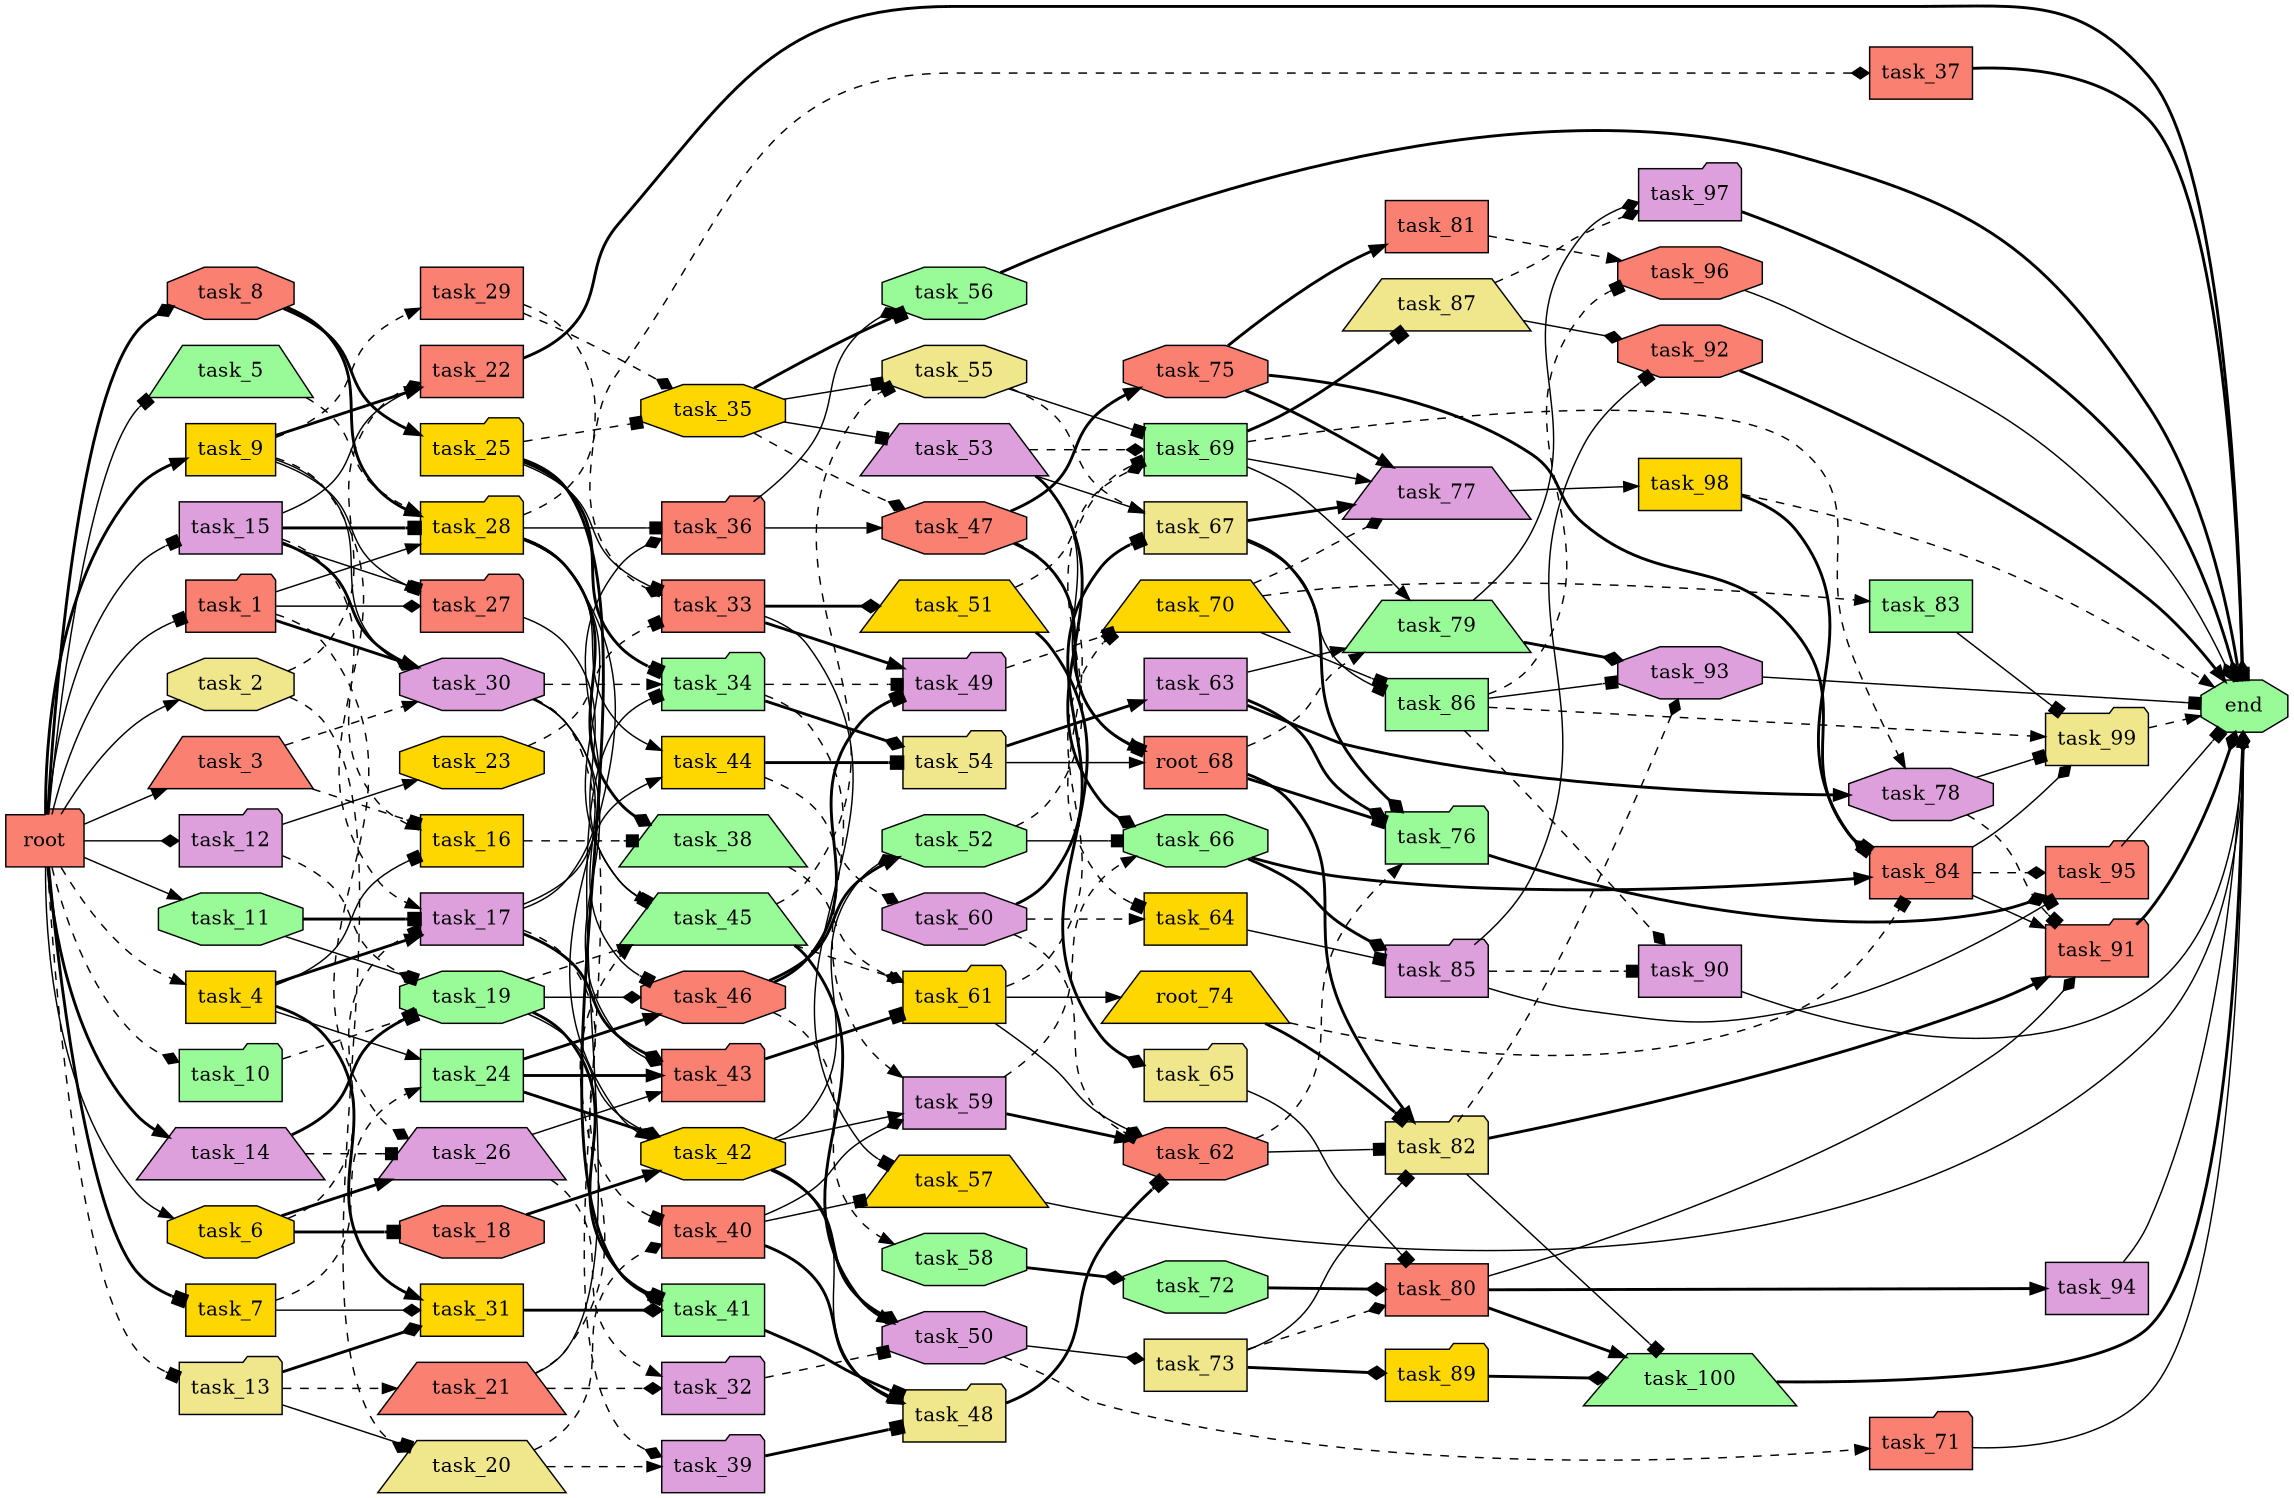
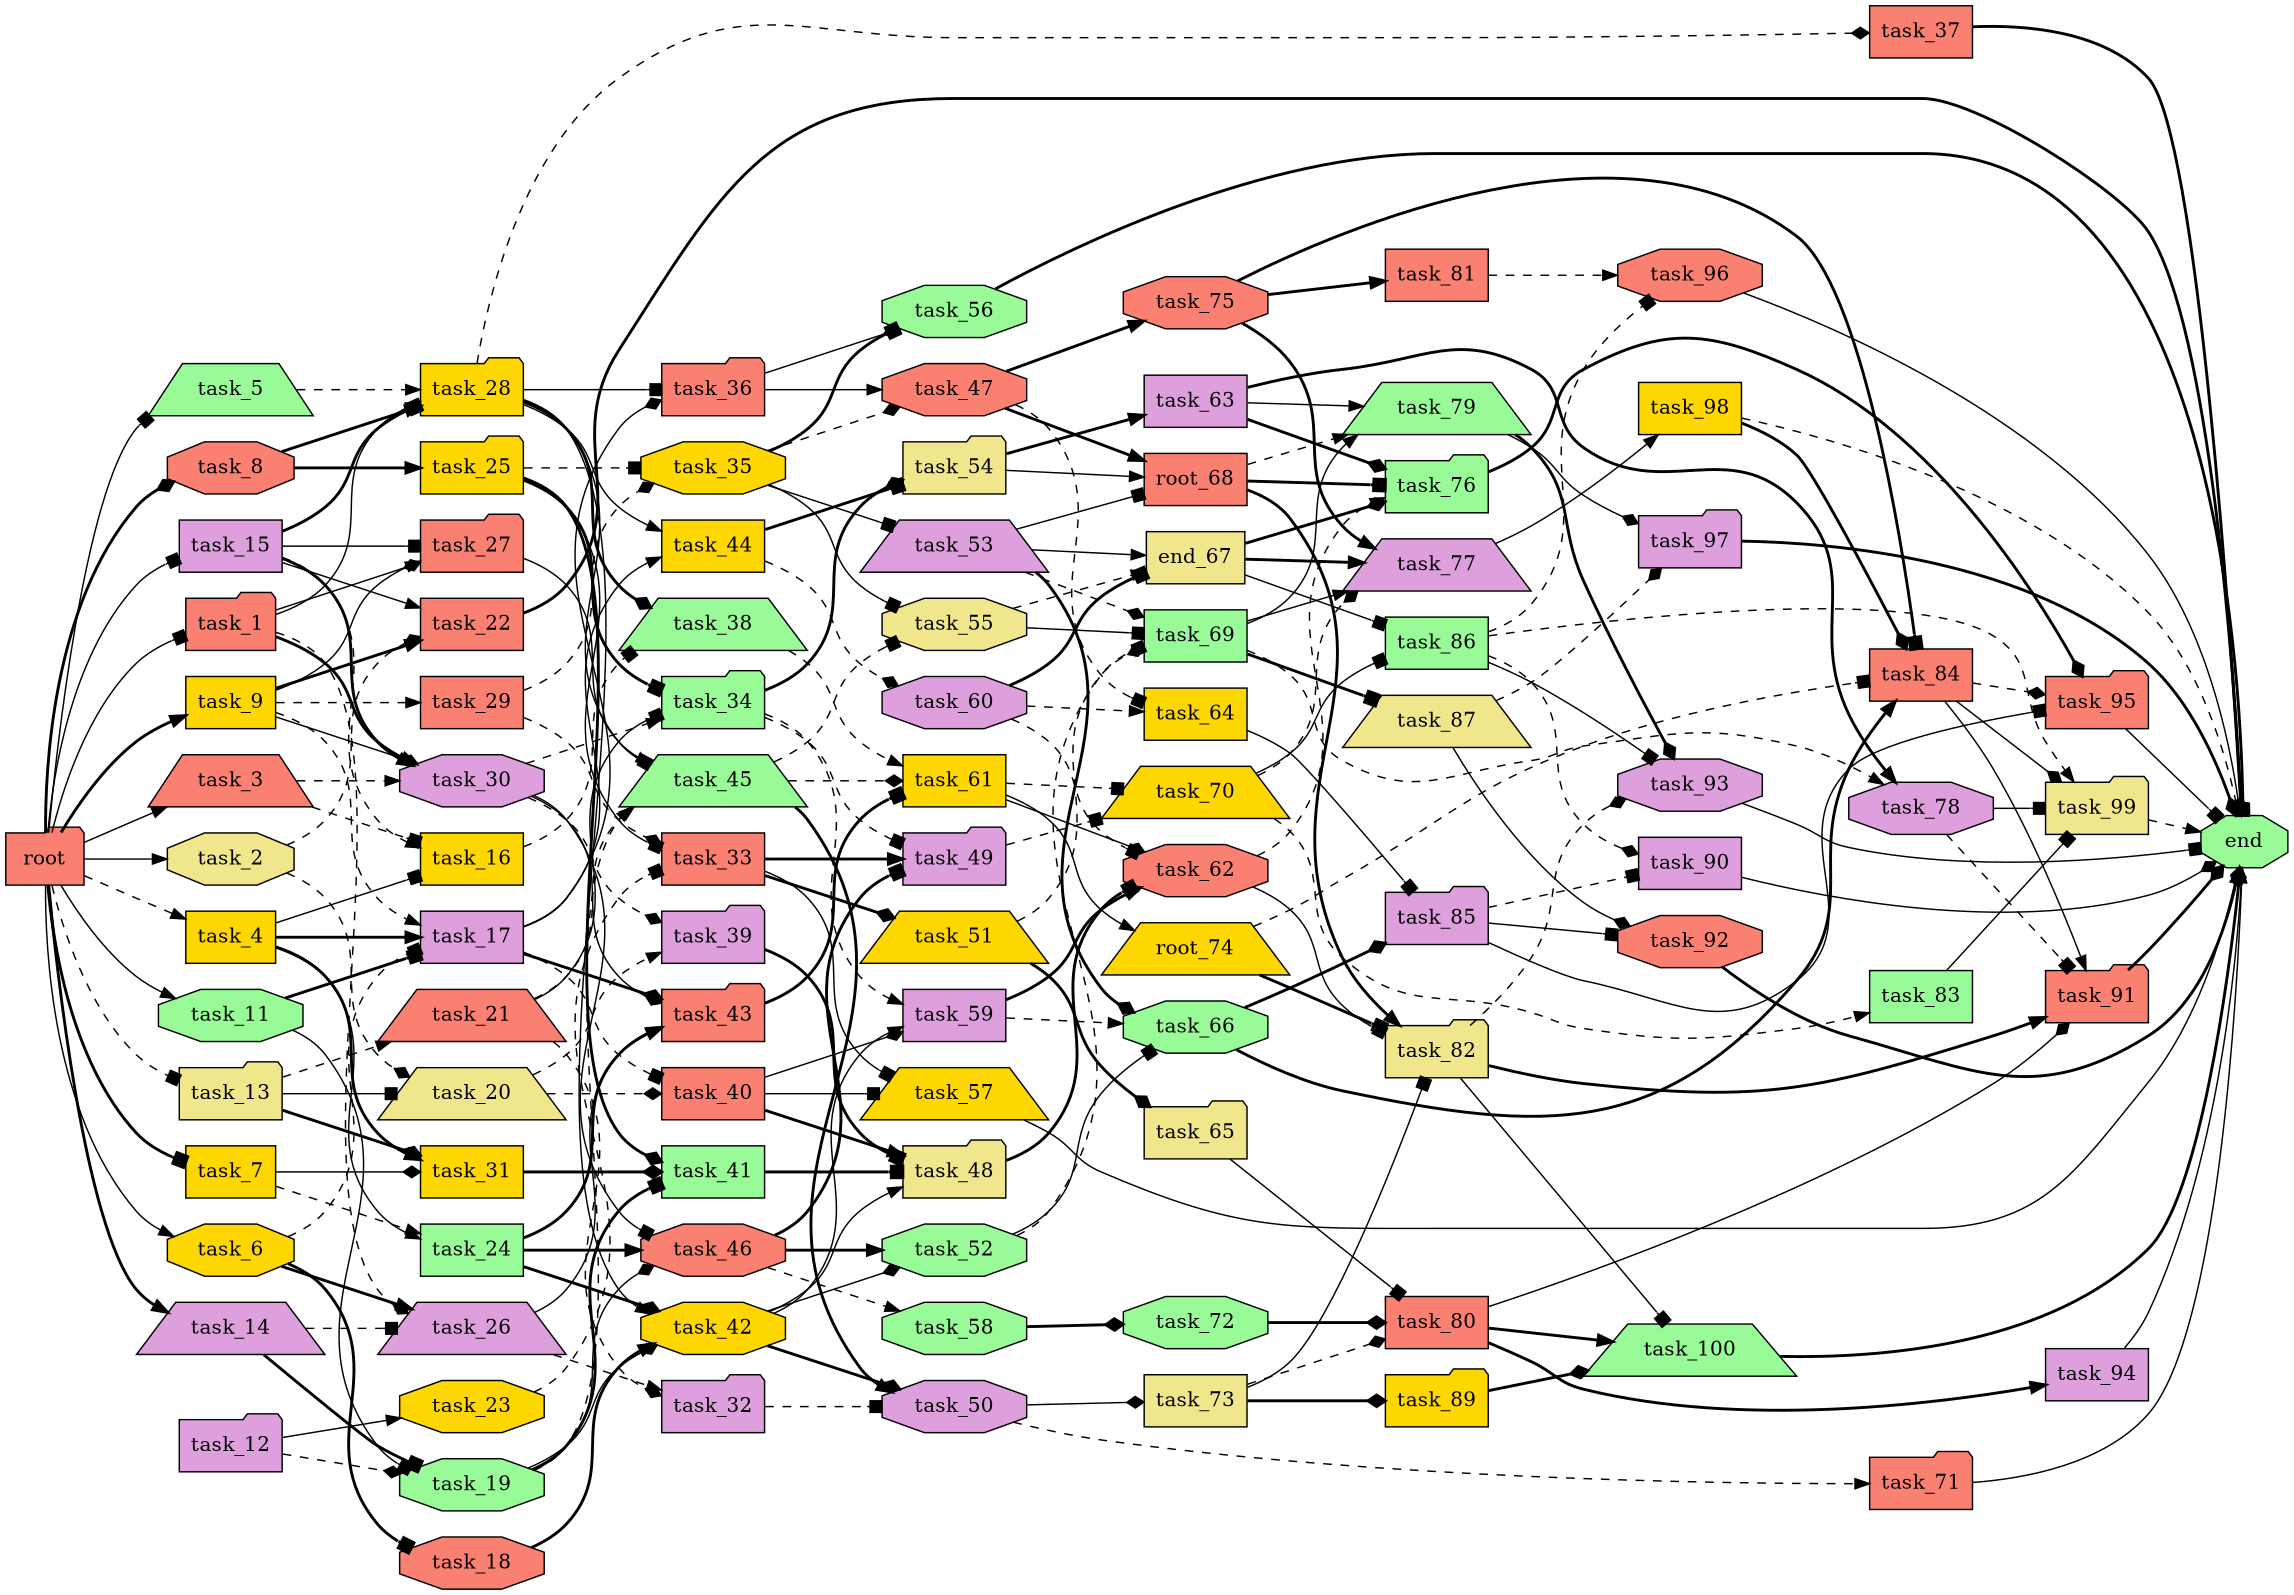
node "task_67": label "task_67" -> "end_67"
edge "root" -> "task_12": removed
node "task_61": shape folder -> box
node "task_10": removed
